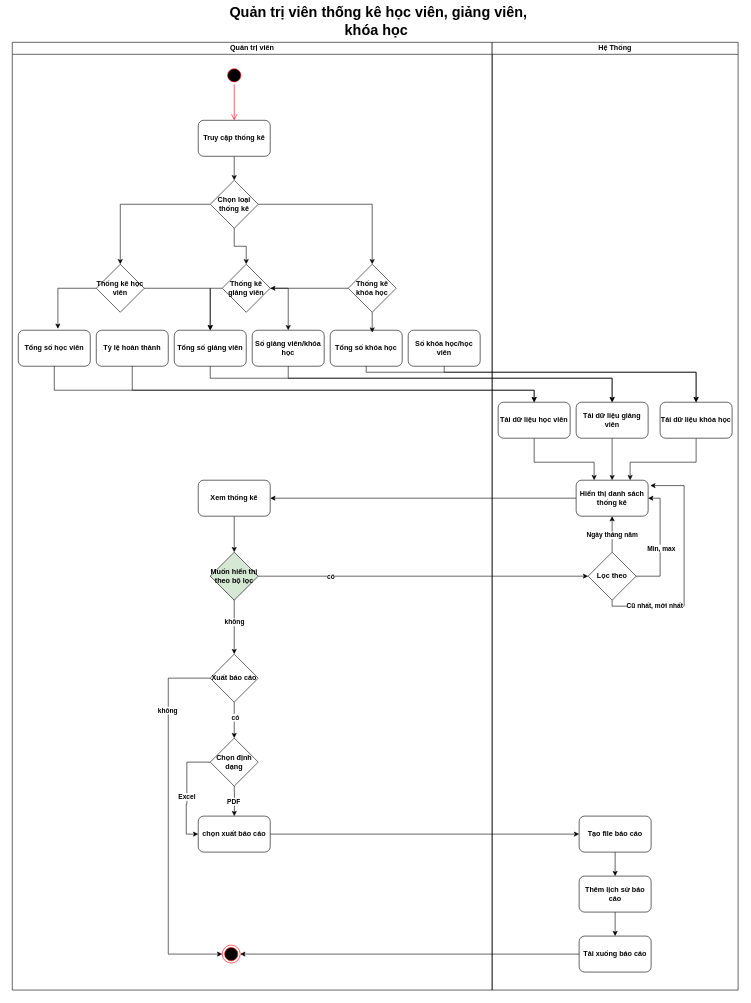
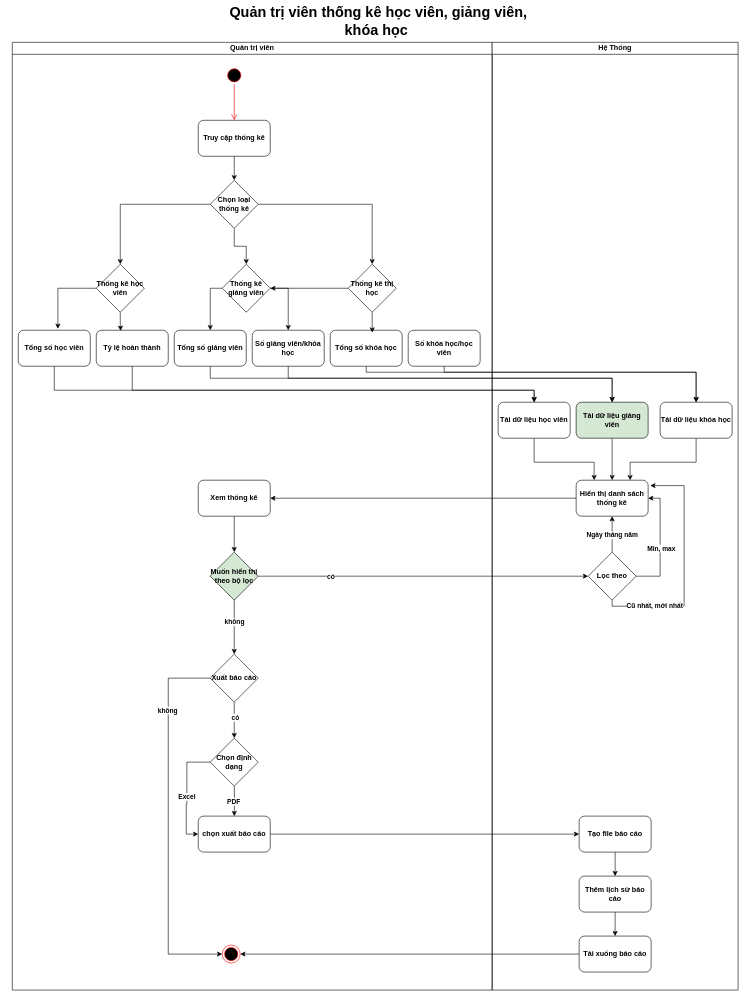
edge "Thống kê học viên" -> "Tổng số giảng viên": now "Thống kê học viên" -> "Tỷ lệ hoàn thành"
node "Thống kê khóa học": label "Thống kê khóa học" -> "Thống kê thị học"
node "Tải dữ liệu giảng viên": fillcolor #ffffff -> #d5e8d4
